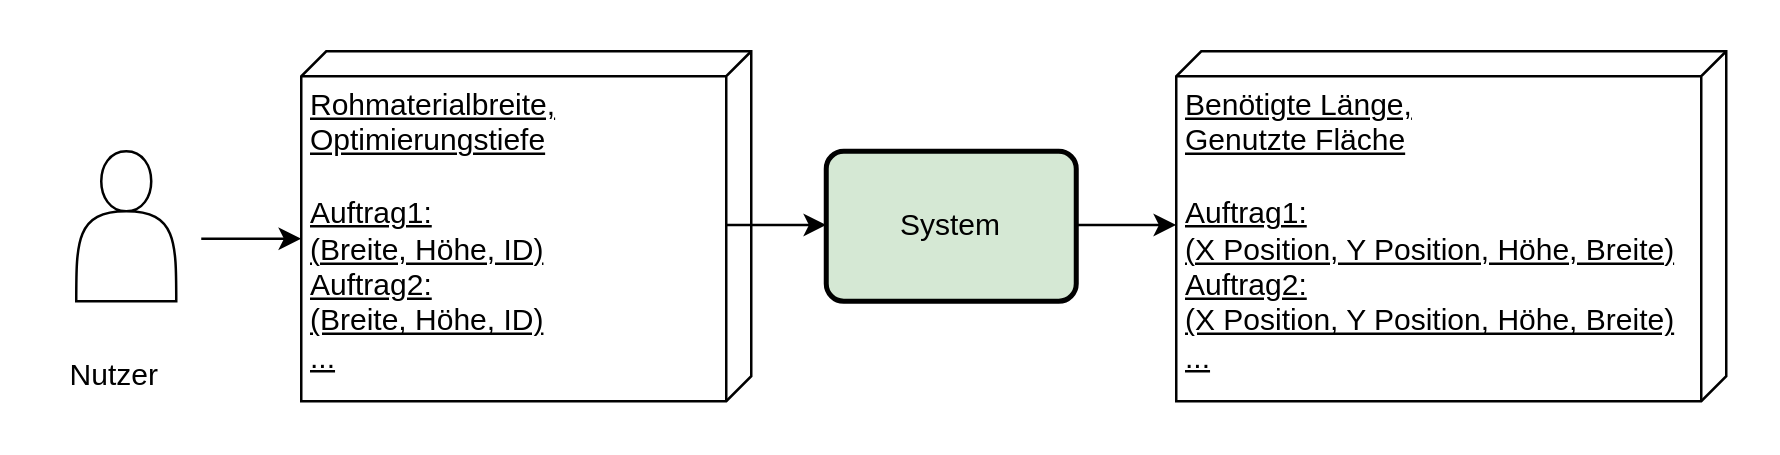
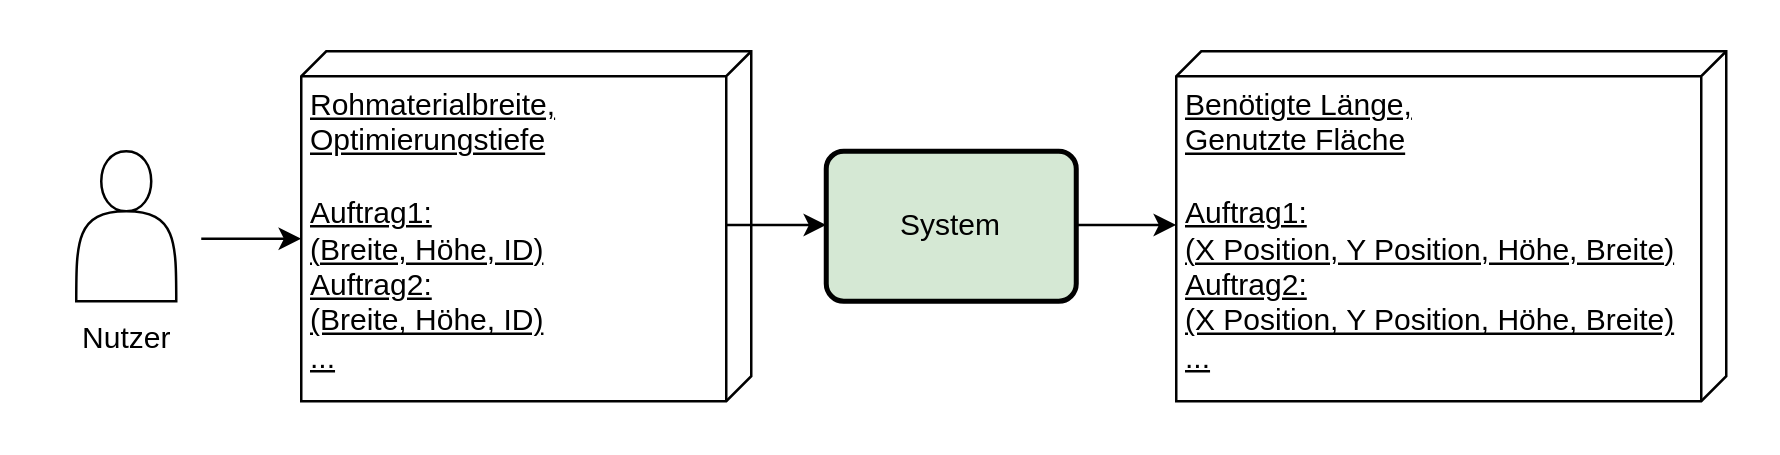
node "Nutzer": moved (114, 376) -> (126, 339)
